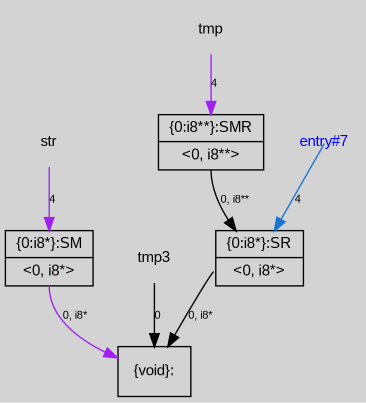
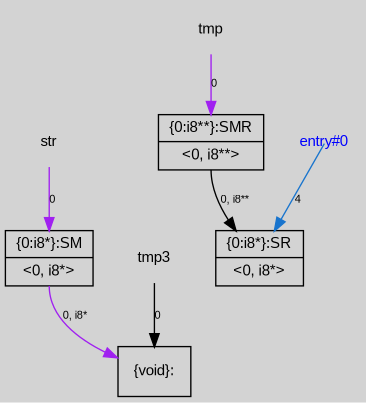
edge "tmp" -> "{0:i8**}:SMR": label "4" -> "0"
node "entry#7": label "entry#7" -> "entry#0"
edge "str" -> "{0:i8*}:SM": label "4" -> "0"
edge "{0:i8*}:SR" -> "{void}:": removed, label "0, i8*"
